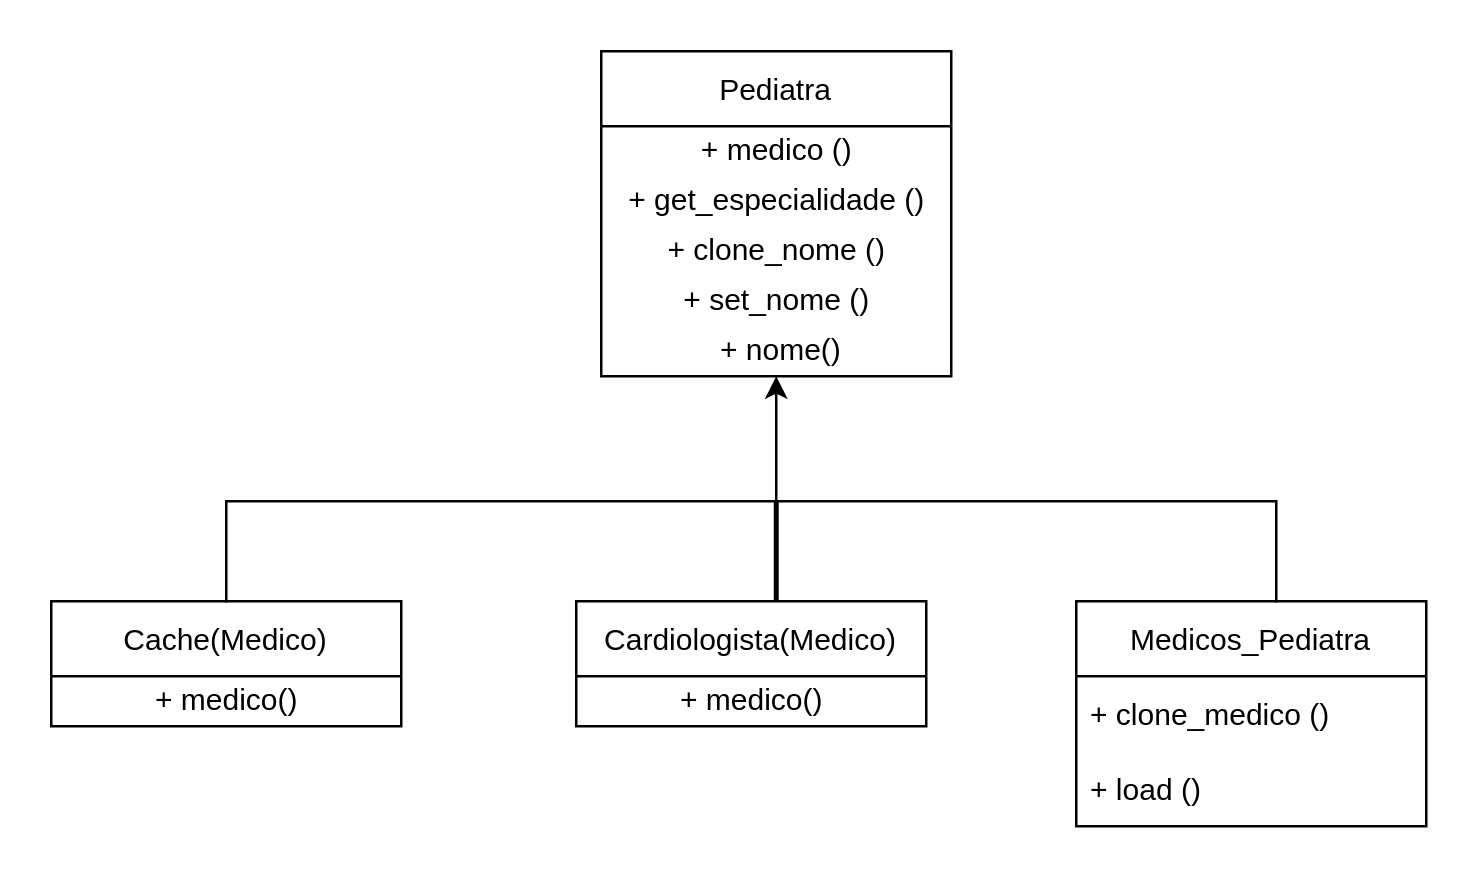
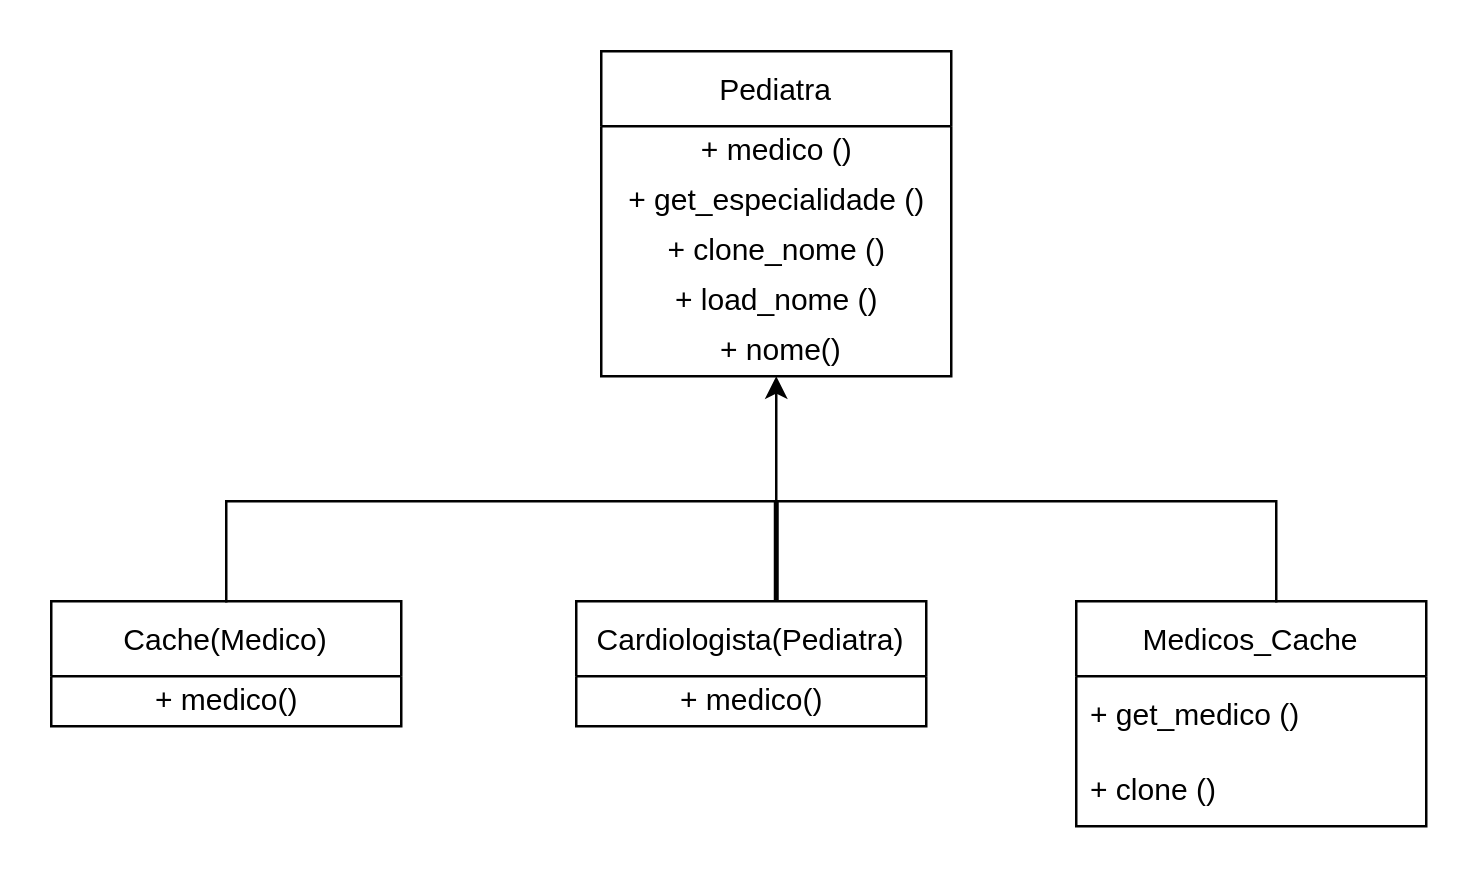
node "+ set_nome ()": label "+ set_nome ()" -> "+ load_nome ()"
node "Cardiologista(Medico)": label "Cardiologista(Medico)" -> "Cardiologista(Pediatra)"
node "Medicos_Pediatra": label "Medicos_Pediatra" -> "Medicos_Cache"
node "+ clone_medico ()": label "+ clone_medico ()" -> "+ get_medico ()"
node "+ load ()": label "+ load ()" -> "+ clone ()"
